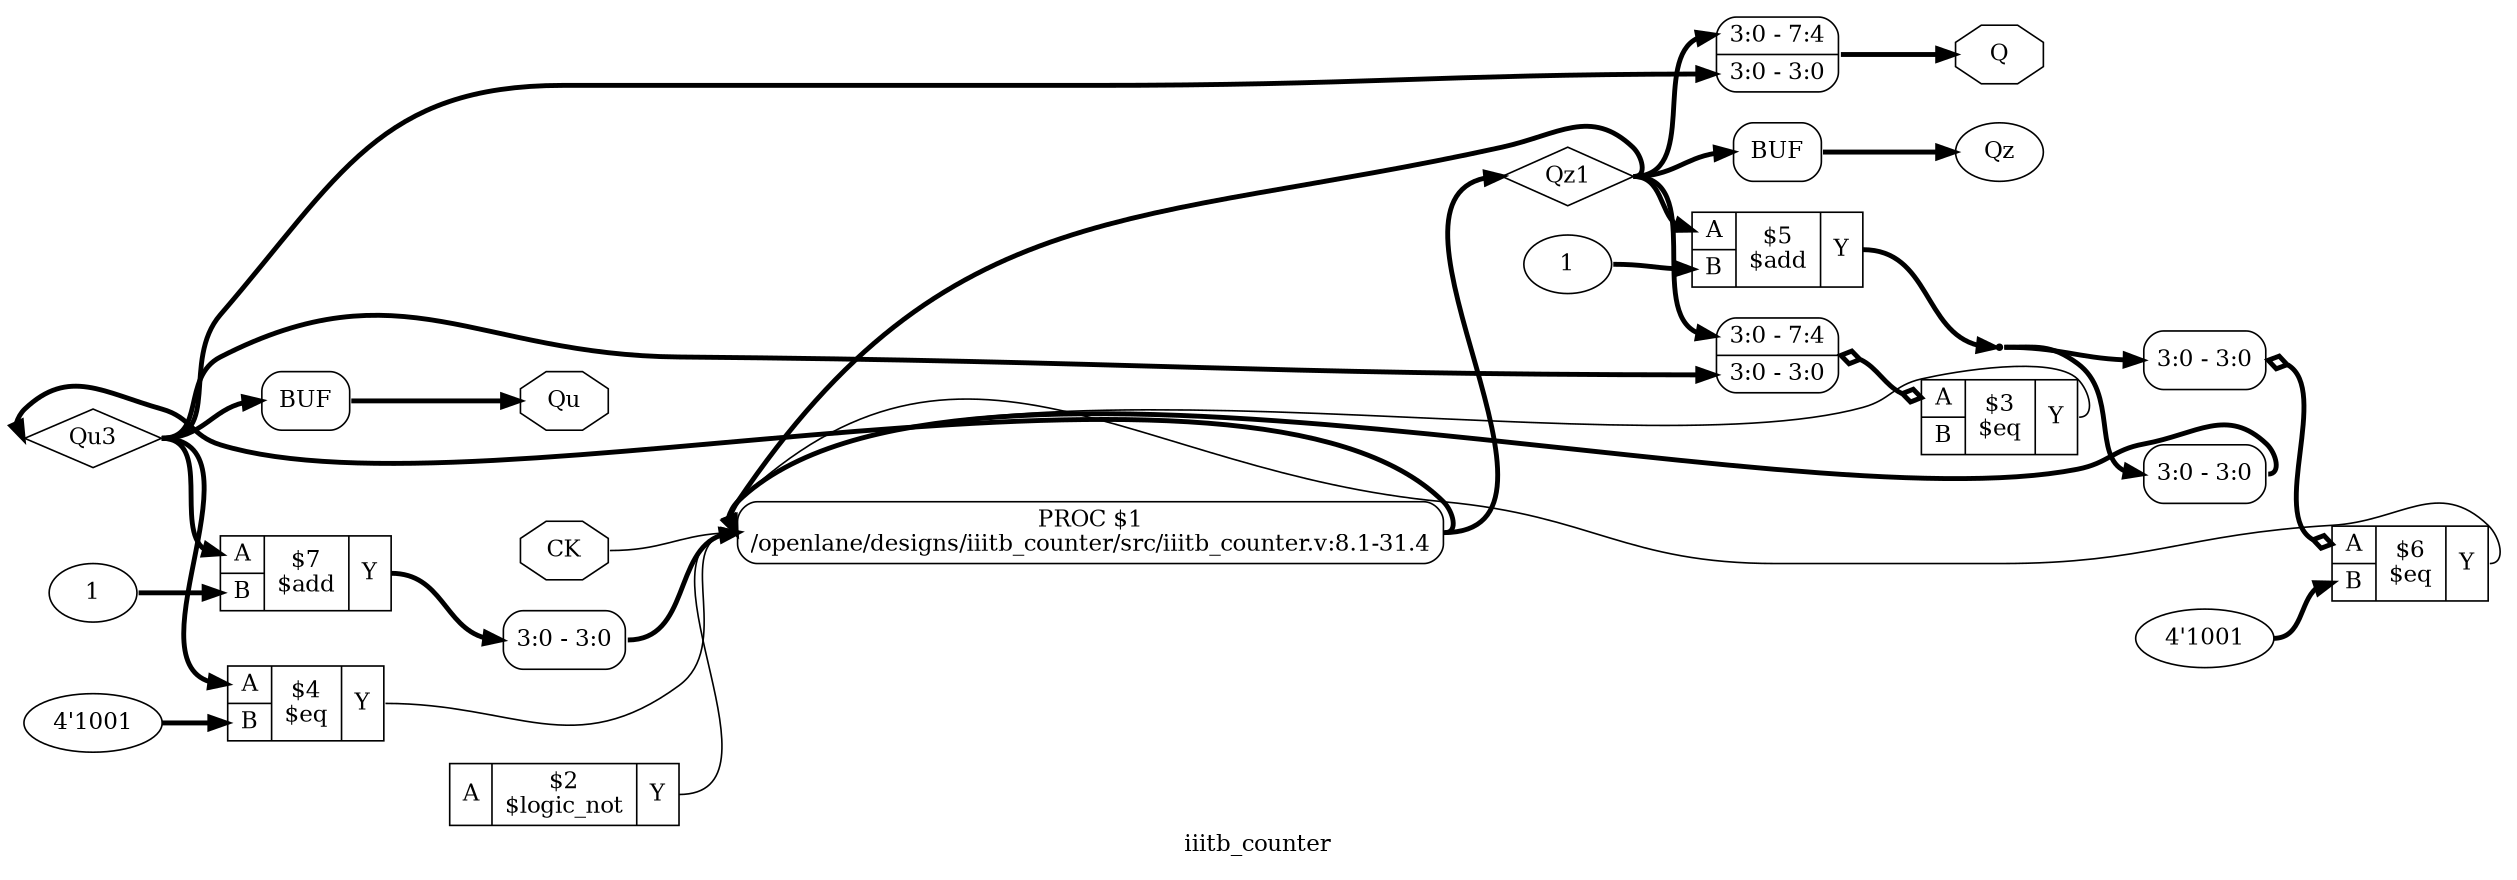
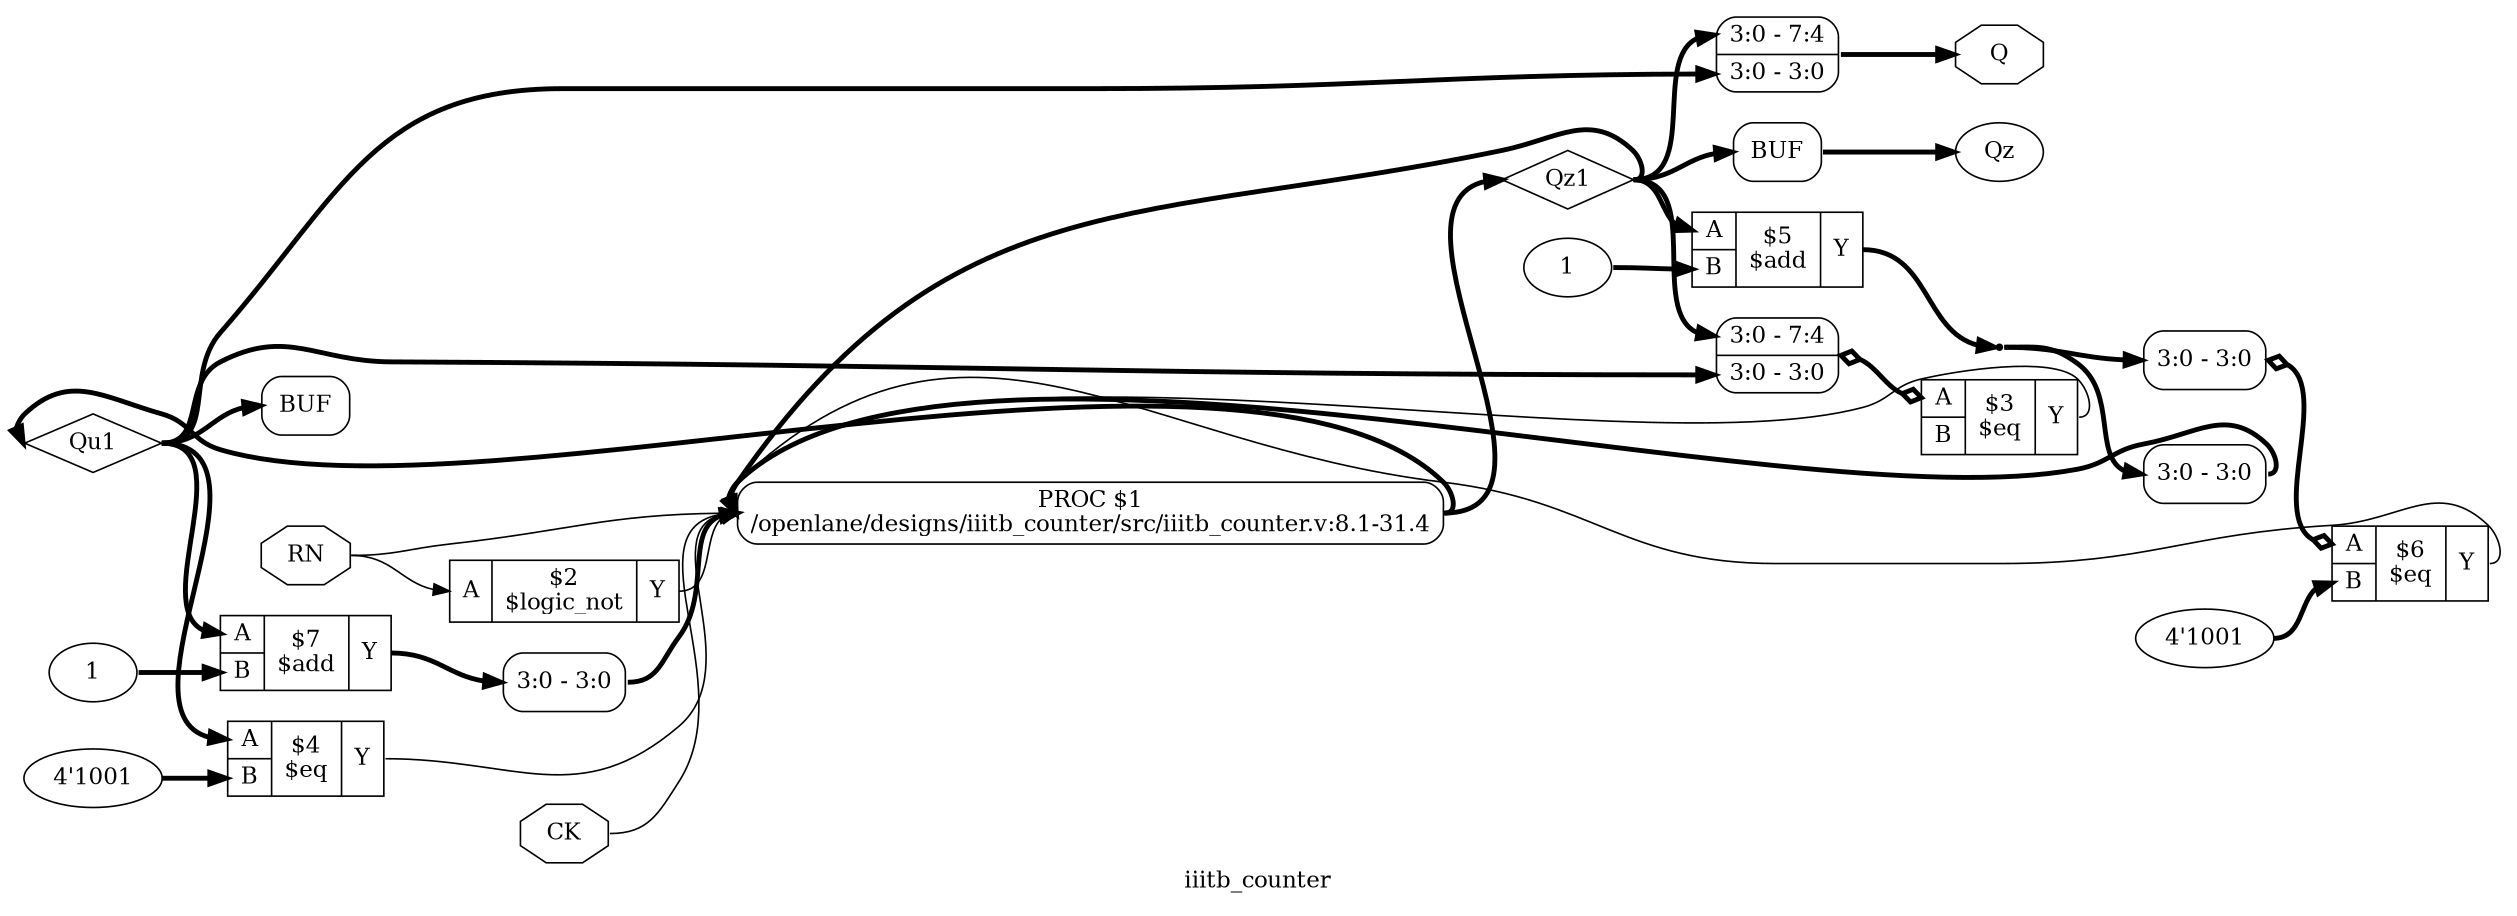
node "Qu": removed
node "Qu3": label "Qu3" -> "Qu1"
node "RN": added
